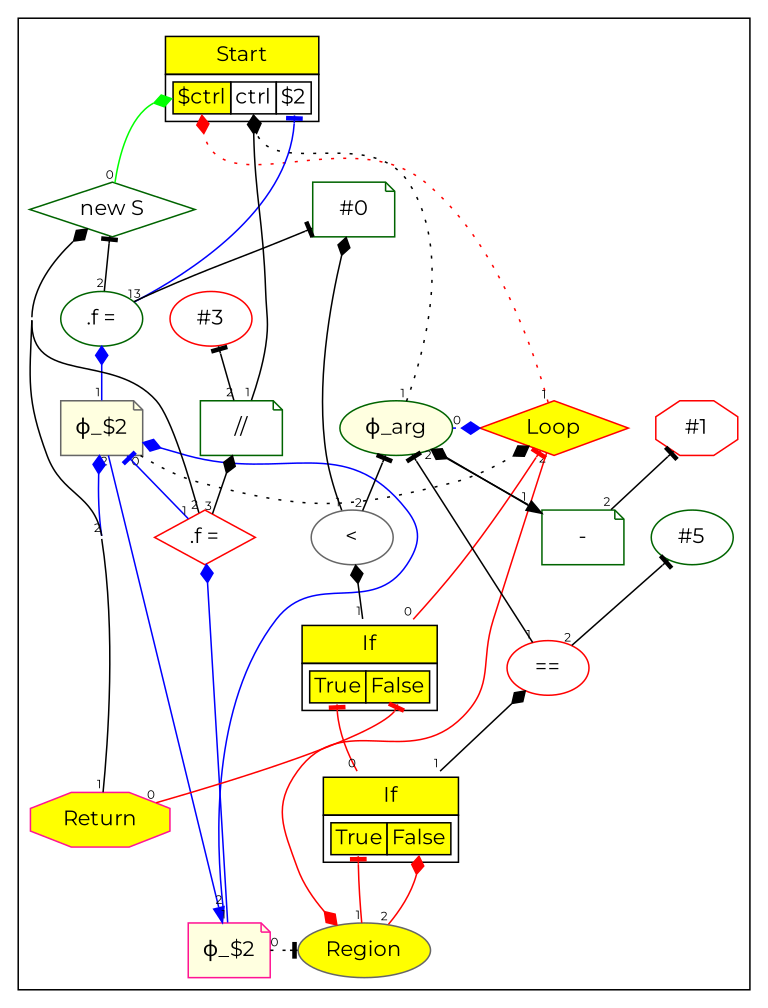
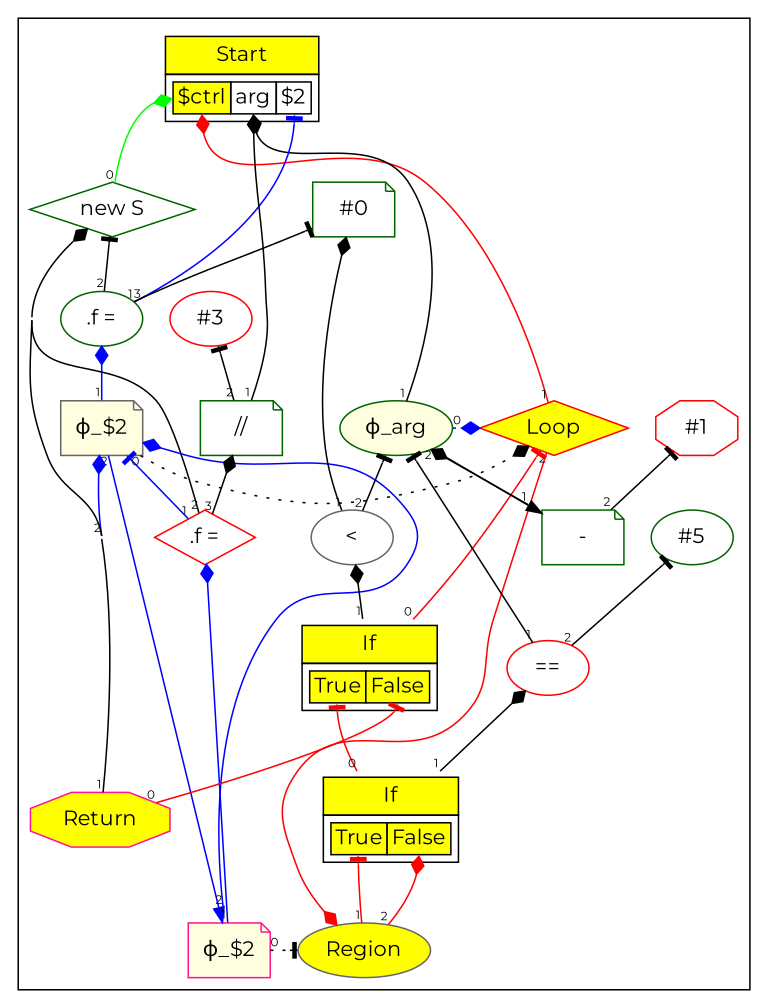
node "Start": text "ctrl" -> "arg"
edge "Loop" -> "Start": style dotted -> solid
edge "φ_arg" -> "Start": style dotted -> solid
